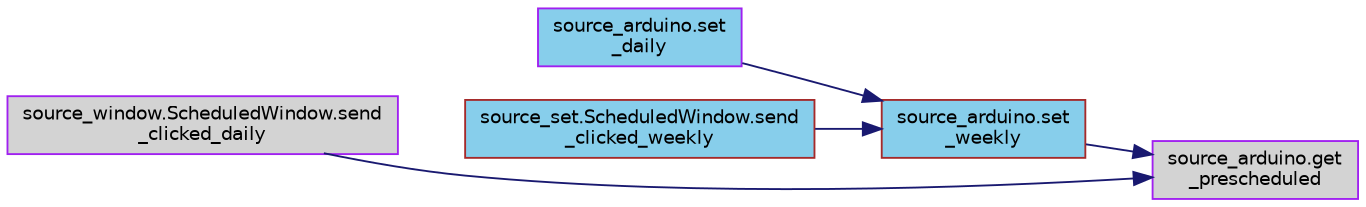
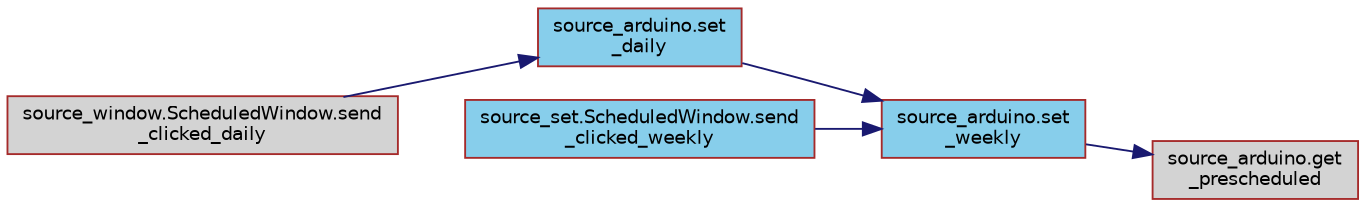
node "source_arduino.set _daily": color purple -> brown
node "source_window.ScheduledWindow.send _clicked_daily": color purple -> brown
node "source_arduino.get _prescheduled": color purple -> brown
edge "source_window.ScheduledWindow.send _clicked_daily" -> "source_arduino.get _prescheduled": now "source_window.ScheduledWindow.send _clicked_daily" -> "source_arduino.set _daily"
